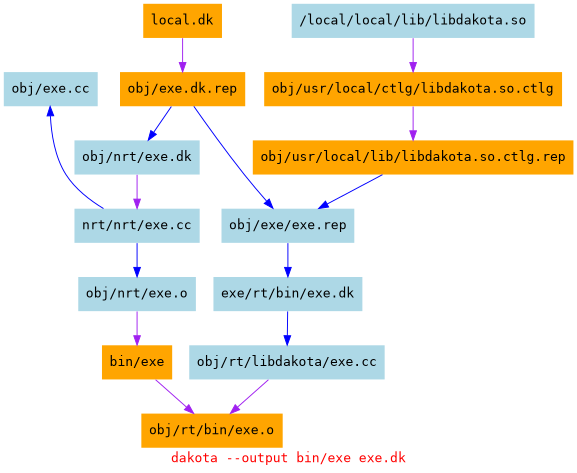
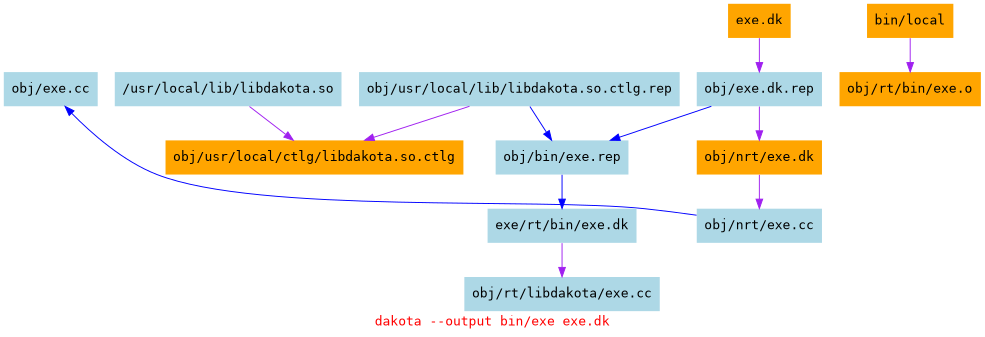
node "local.dk": label "local.dk" -> "exe.dk"
node "/local/local/lib/libdakota.so": label "/local/local/lib/libdakota.so" -> "/usr/local/lib/libdakota.so"
node "obj/exe.dk.rep": fillcolor orange -> lightblue
edge "obj/exe.dk.rep" -> "obj/nrt/exe.dk": color blue -> purple
edge "obj/usr/local/ctlg/libdakota.so.ctlg" -> "obj/usr/local/lib/libdakota.so.ctlg.rep": reversed
node "obj/nrt/exe.dk": fillcolor lightblue -> orange
node "obj/usr/local/lib/libdakota.so.ctlg.rep": fillcolor orange -> lightblue
node "nrt/nrt/exe.cc": label "nrt/nrt/exe.cc" -> "obj/nrt/exe.cc"
node "obj/exe/exe.rep": label "obj/exe/exe.rep" -> "obj/bin/exe.rep"
node "obj/nrt/exe.o": removed
edge "exe/rt/bin/exe.dk" -> "obj/rt/libdakota/exe.cc": color blue -> purple
node "bin/exe": label "bin/exe" -> "bin/local"
edge "obj/rt/libdakota/exe.cc" -> "obj/rt/bin/exe.o": removed
